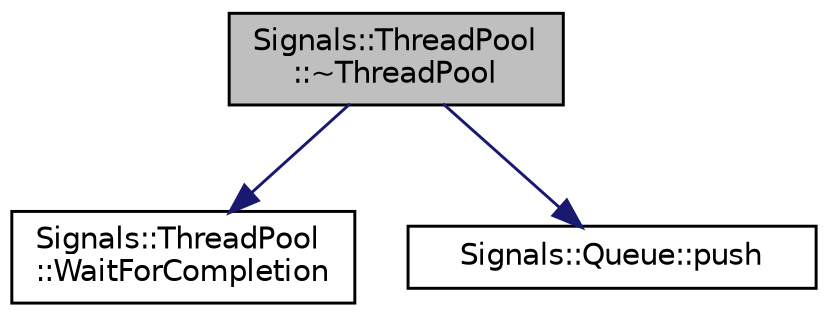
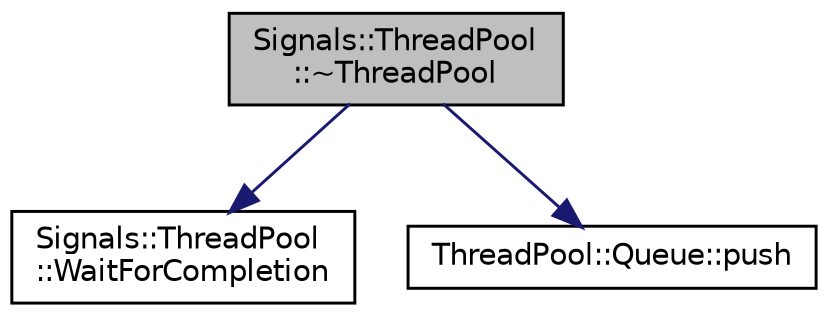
node "Signals::Queue::push": label "Signals::Queue::push" -> "ThreadPool::Queue::push"
